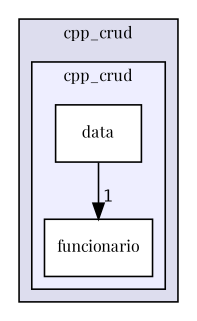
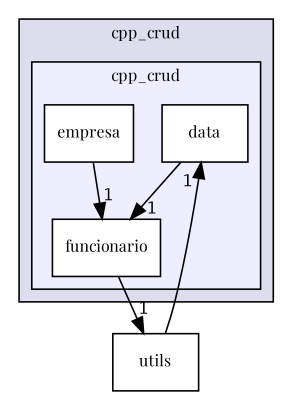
node "empresa": added
node "utils": added
